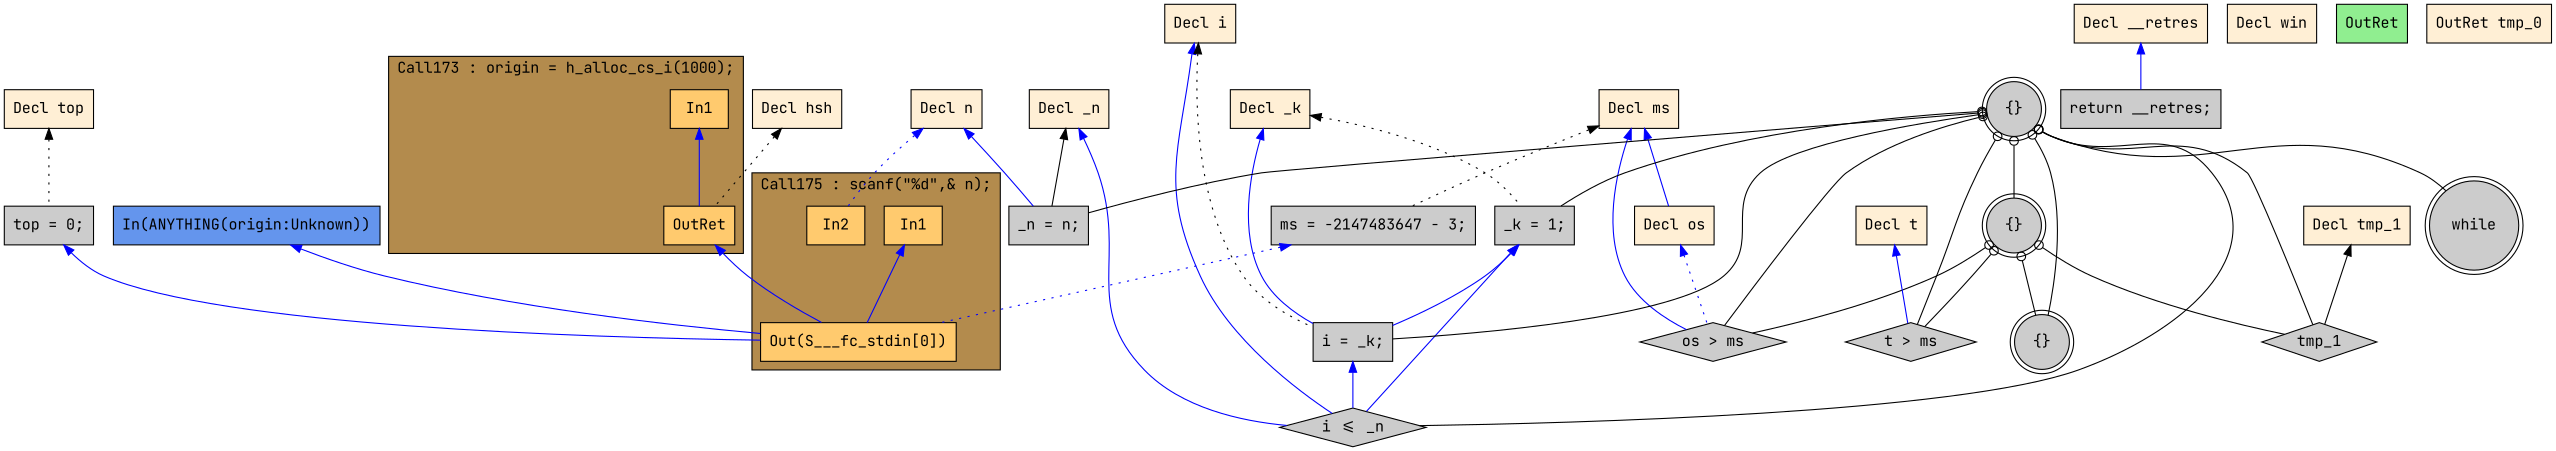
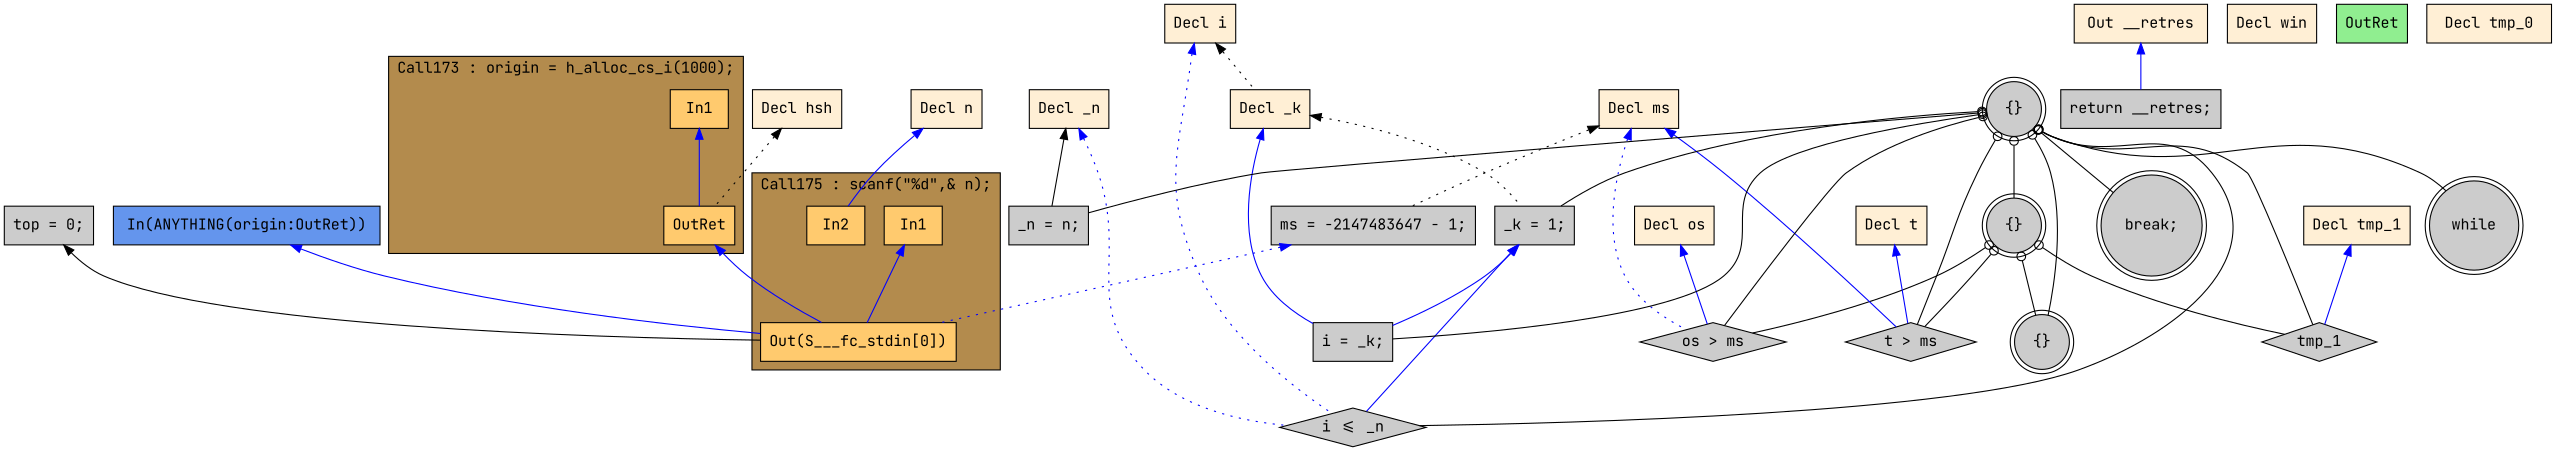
node "Decl __retres": label "Decl __retres" -> "Out __retres"
node "OutRet tmp_0": label "OutRet tmp_0" -> "Decl tmp_0"
node "Decl top": removed
edge "In2" -> "Decl n": style dotted -> solid
edge "_n = n;" -> "Decl n": removed
edge "Decl os" -> "Decl ms": now "t > ms" -> "Decl ms"
edge "i = _k;" -> "Decl i": now "Decl _k" -> "Decl i"
node "In(ANYTHING(origin:Unknown))": label "In(ANYTHING(origin:Unknown))" -> "In(ANYTHING(origin:OutRet))"
node "ms = -2147483647 - 3;": label "ms = -2147483647 - 3;" -> "ms = -2147483647 - 1;"
node "break;": added
edge "os > ms" -> "Decl ms": style solid -> dotted
edge "i <= _n" -> "Decl i": style solid -> dotted
edge "os > ms" -> "Decl os": style dotted -> solid
edge "tmp_1" -> "Decl tmp_1": color #000000 -> #0000ff
edge "Out(S___fc_stdin[0])" -> "top = 0;": color #0000ff -> #000000
edge "i <= _n" -> "Decl _n": style solid -> dotted
edge "i <= _n" -> "i = _k;": removed
